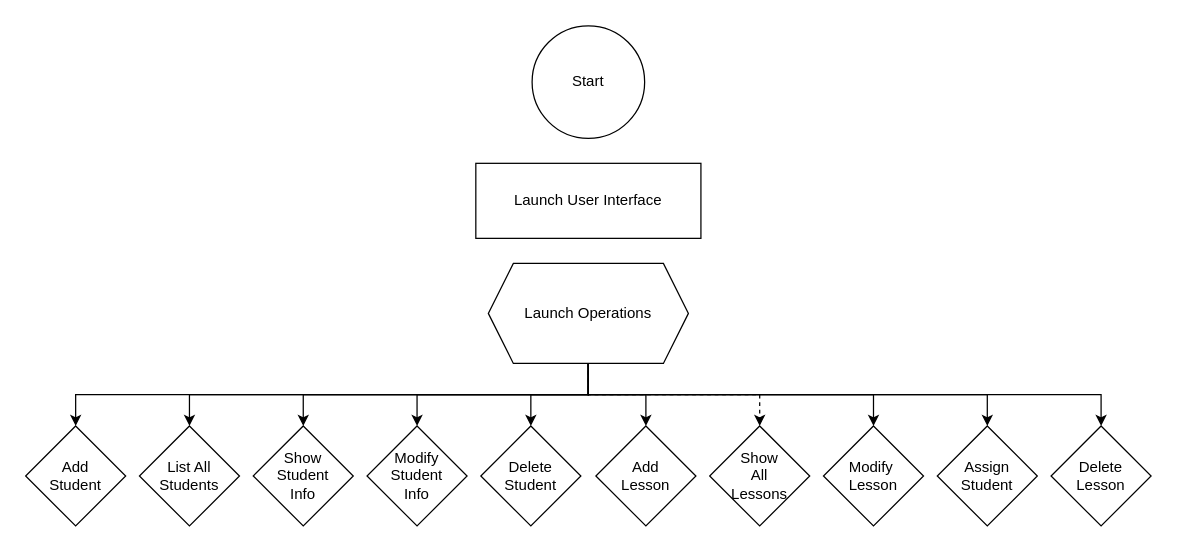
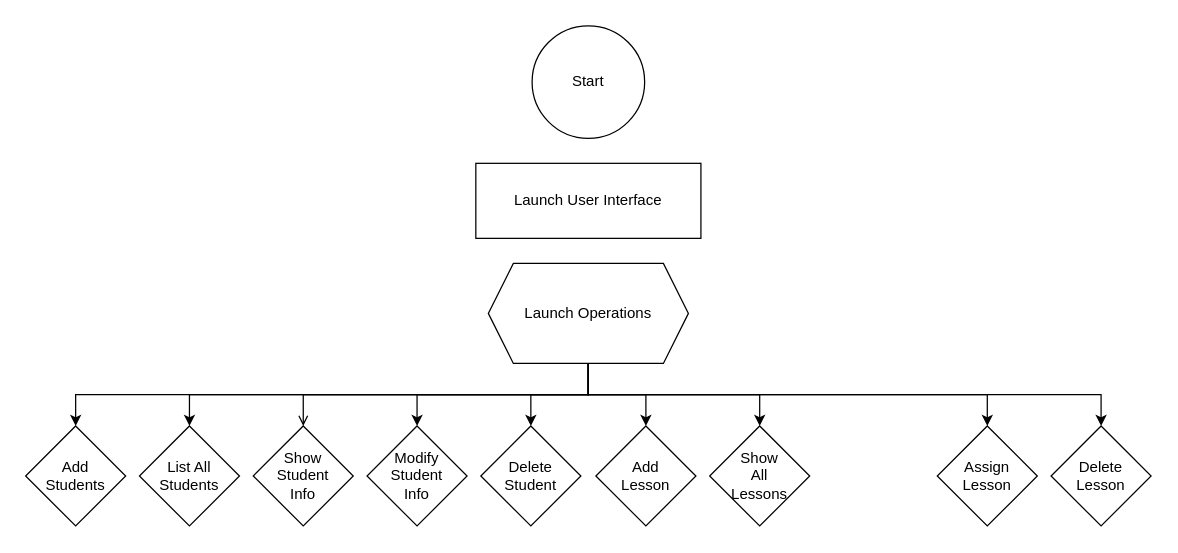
edge "Launch Operations" -> "Show All Lessons": style dashed -> solid
edge "Launch Operations" -> "Modify Lesson": removed
edge "Launch Operations" -> "Show Student Info": arrowhead classic -> open
node "Add Student": label "Add Student" -> "Add Students"
node "Modify Lesson": removed
node "Assign Student": label "Assign Student" -> "Assign Lesson"
